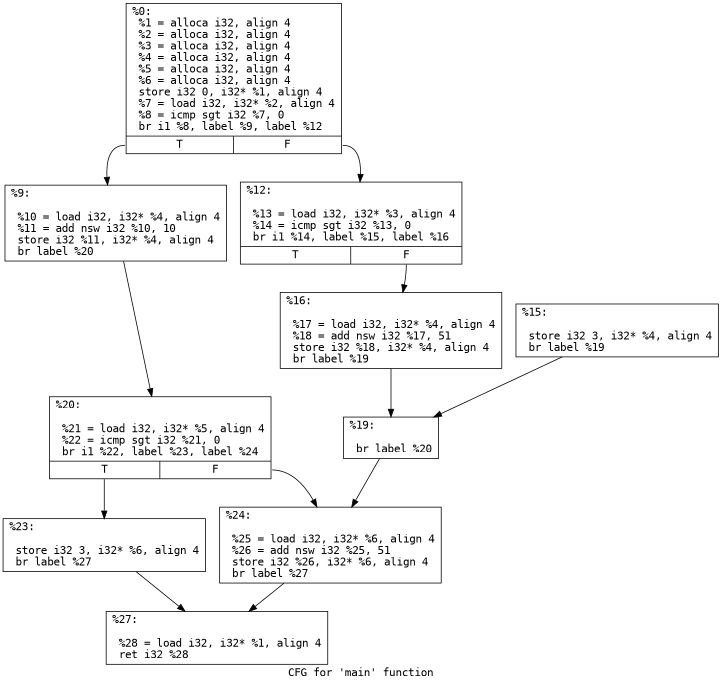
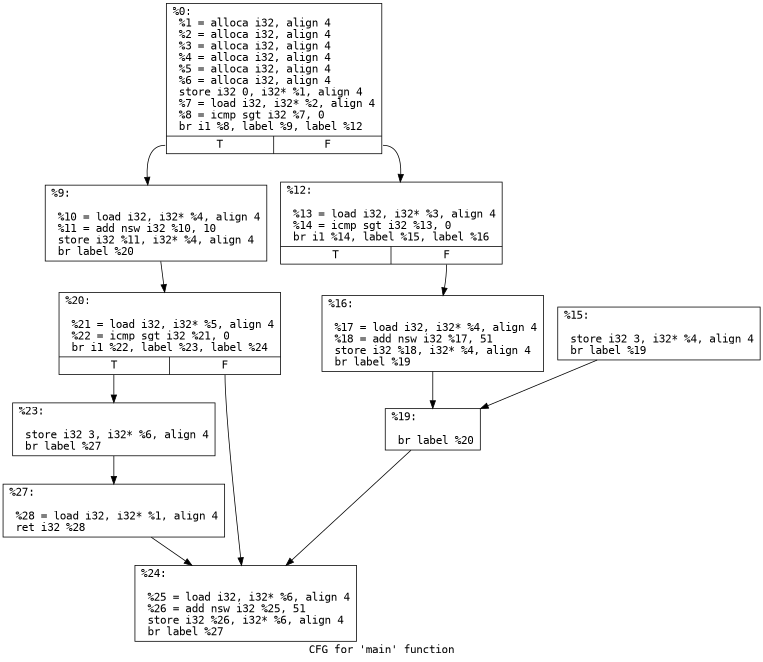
edge "%24:" -> "%27:": reversed
